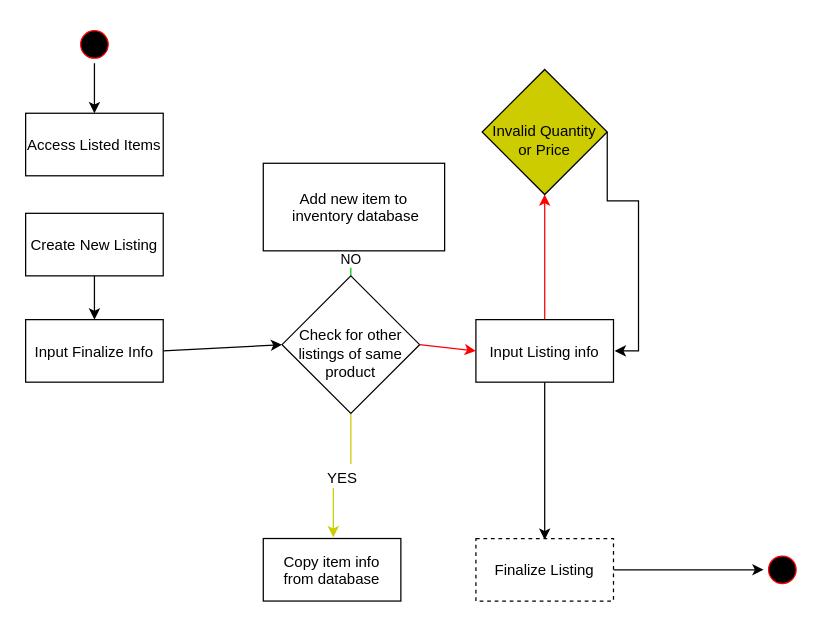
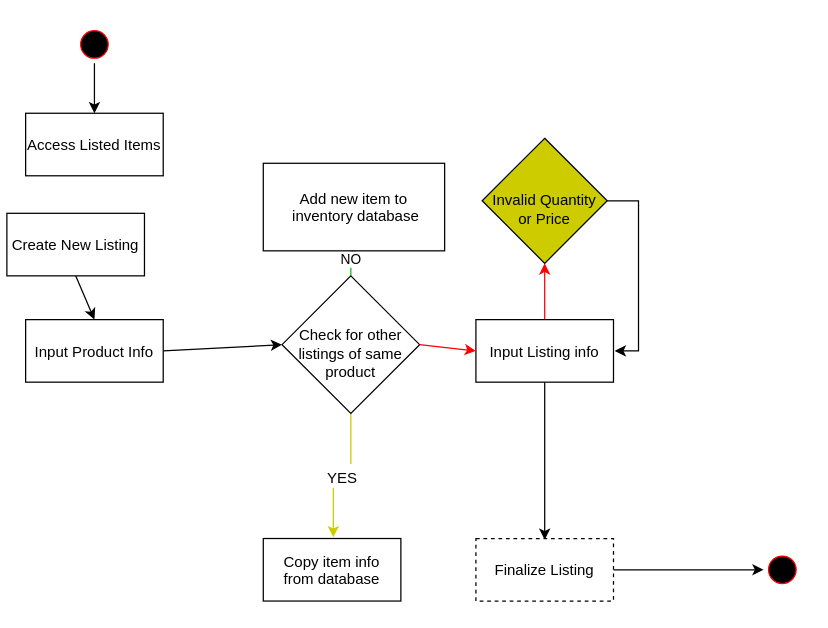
node "Invalid Quantity or Price": moved (544, 132) -> (544, 201)
node "Create New Listing": moved (94, 244) -> (76, 244)
node "Input Finalize Info": label "Input Finalize Info" -> "Input Product Info"
